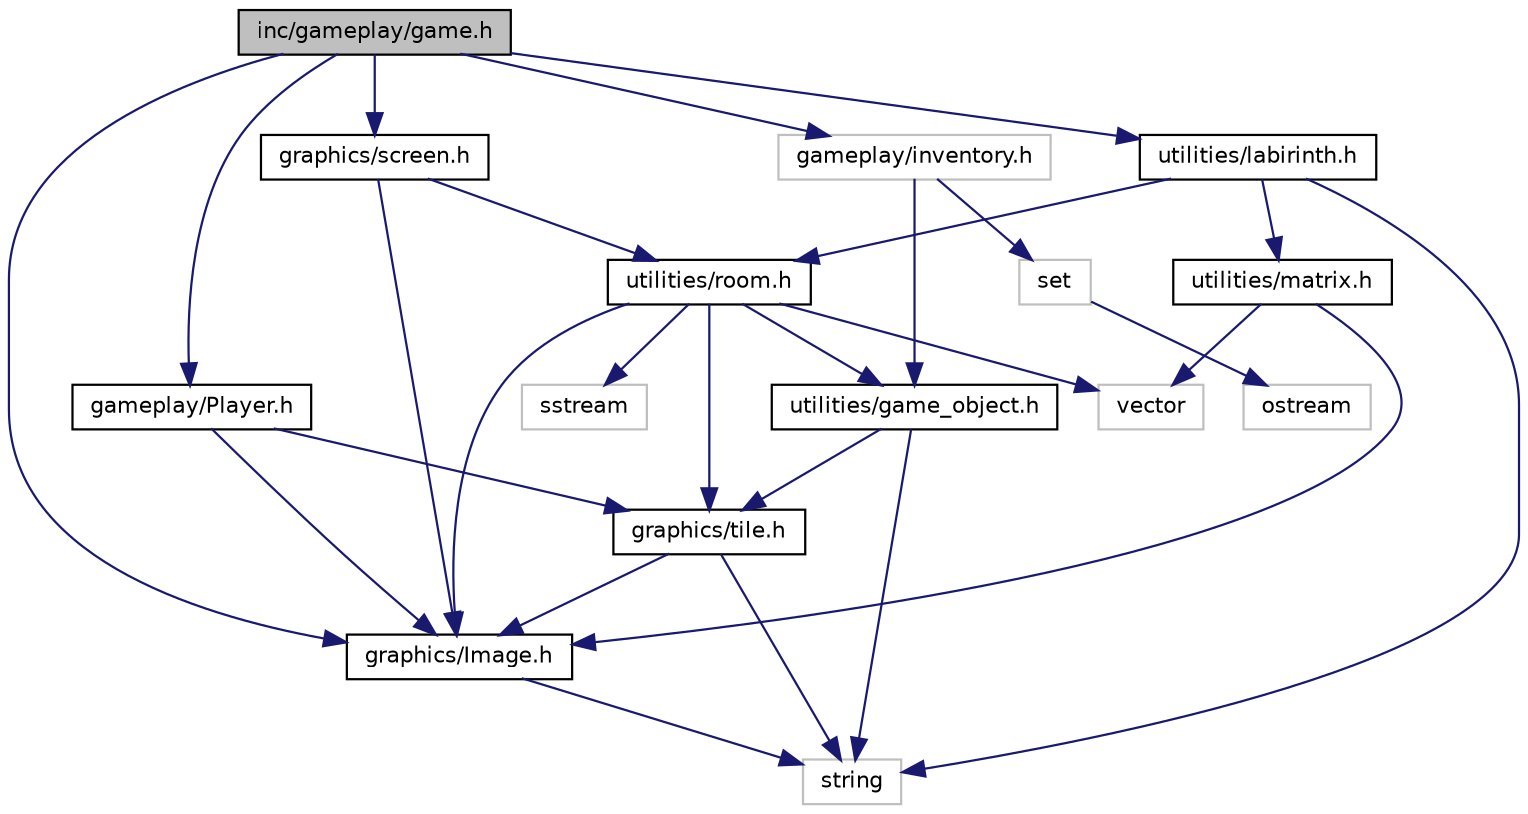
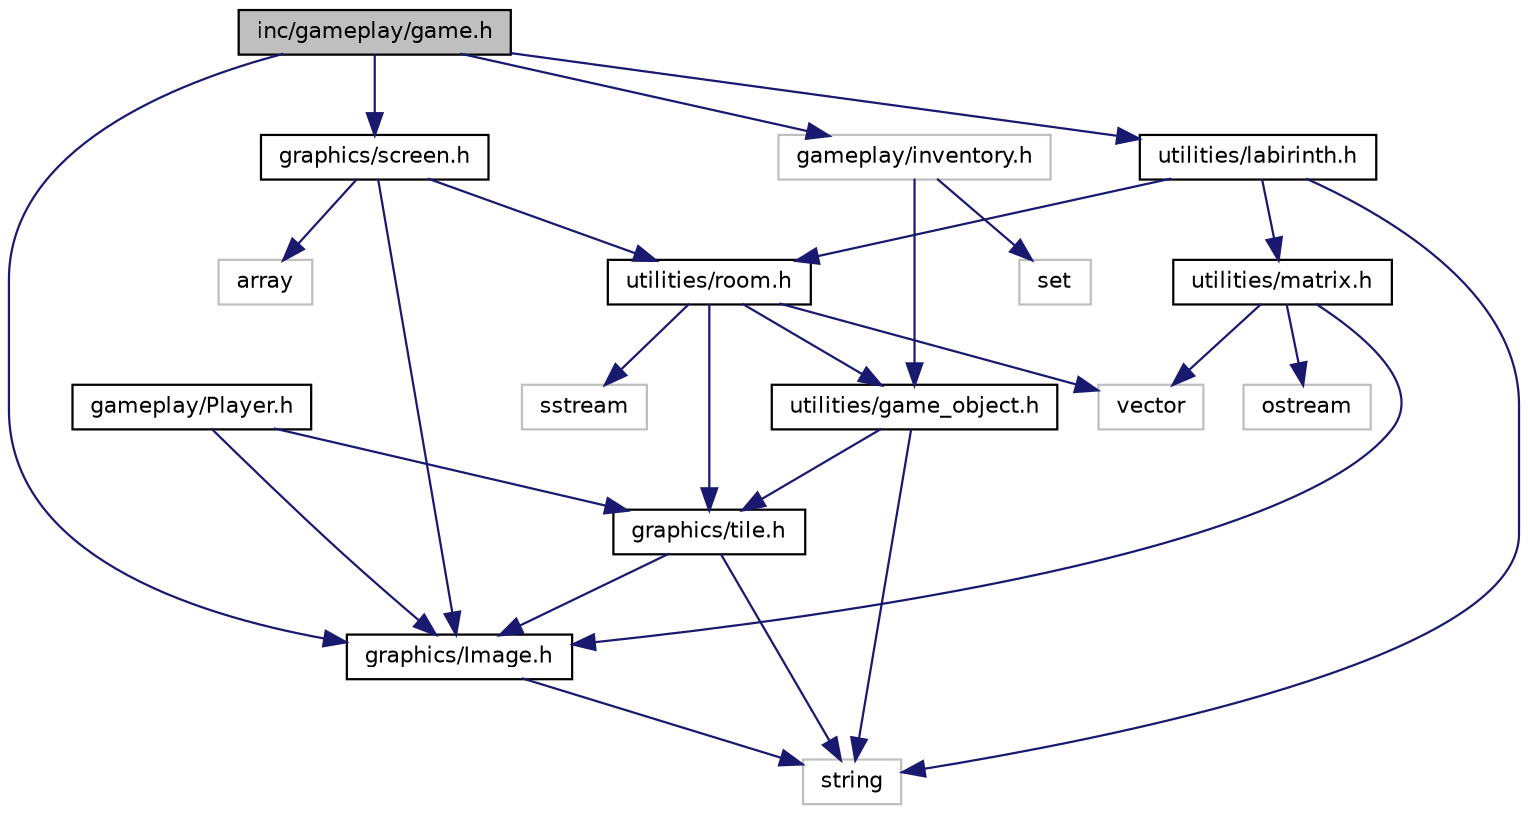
edge "inc/gameplay/game.h" -> "gameplay/Player.h": removed
node "array": added
edge "set" -> "ostream": now "utilities/matrix.h" -> "ostream"
edge "utilities/room.h" -> "graphics/Image.h": removed
